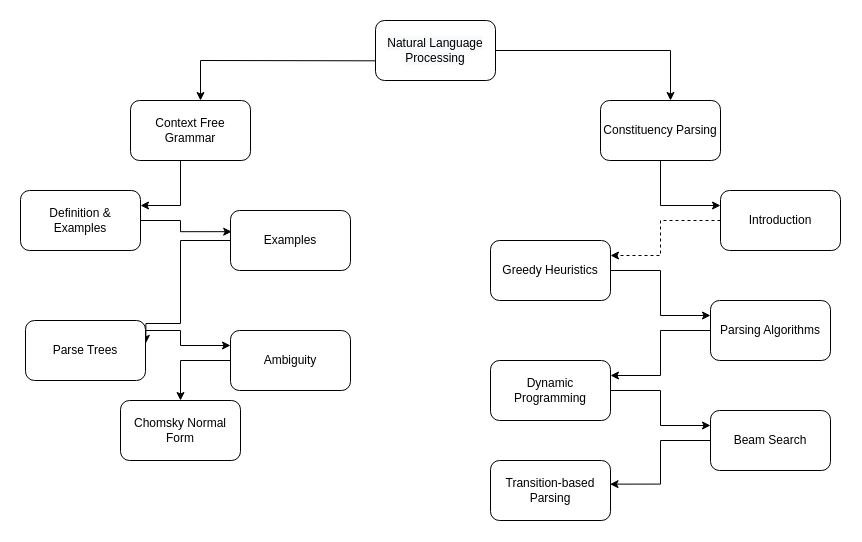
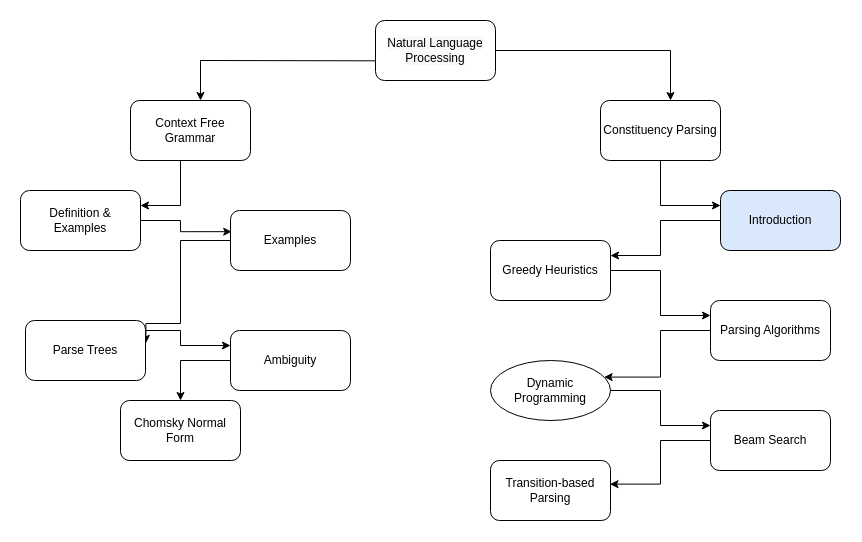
node "Introduction": fillcolor #ffffff -> #dae8fc
edge "Introduction" -> "Greedy Heuristics": style dashed -> solid
node "Dynamic Programming": shape rounded rectangle -> ellipse
